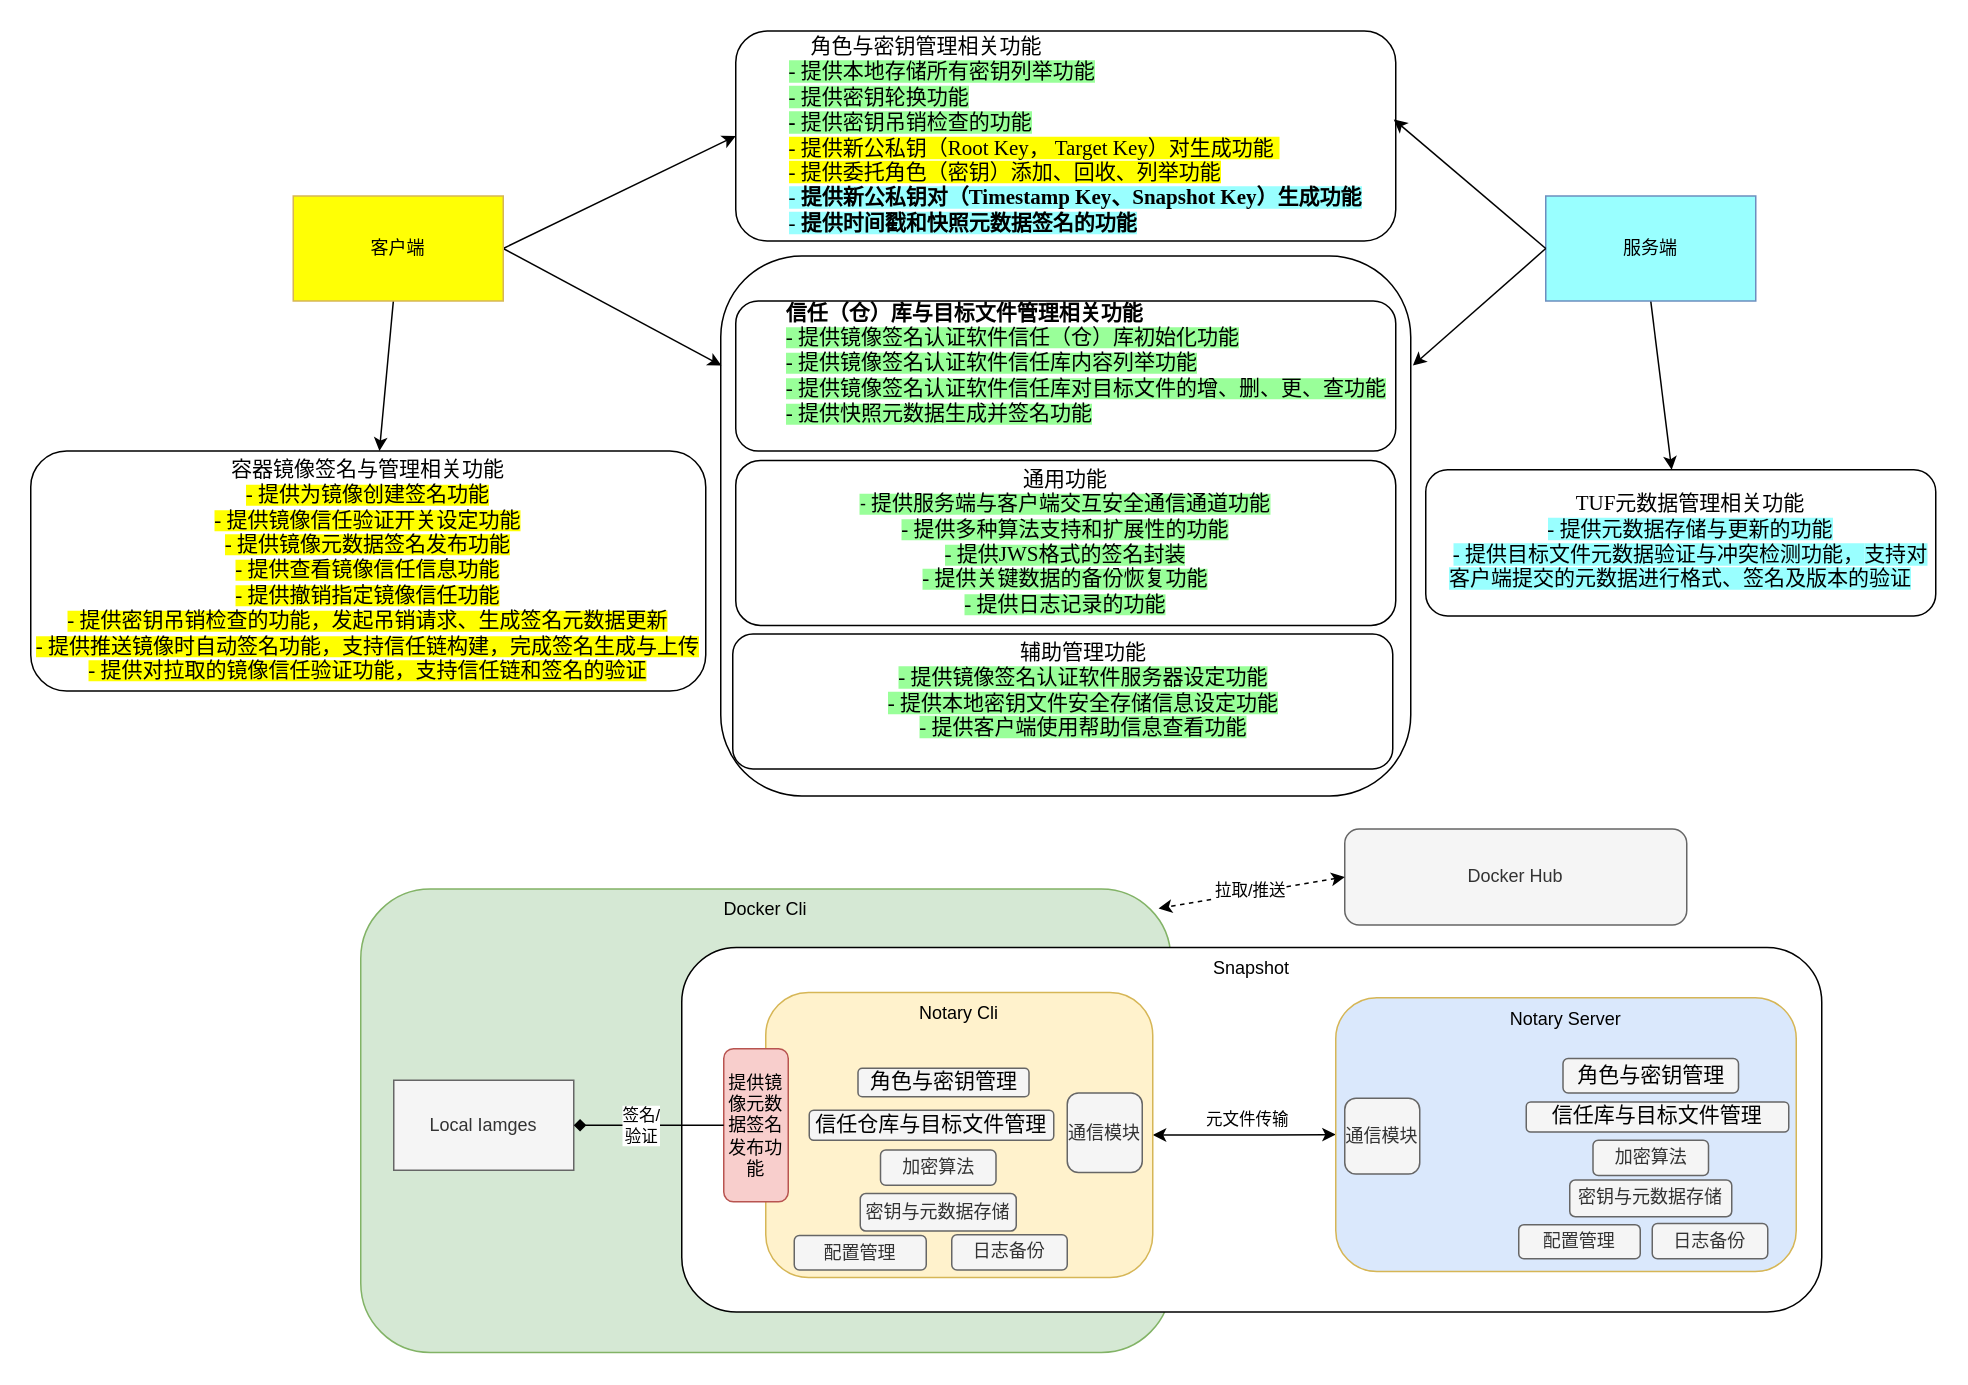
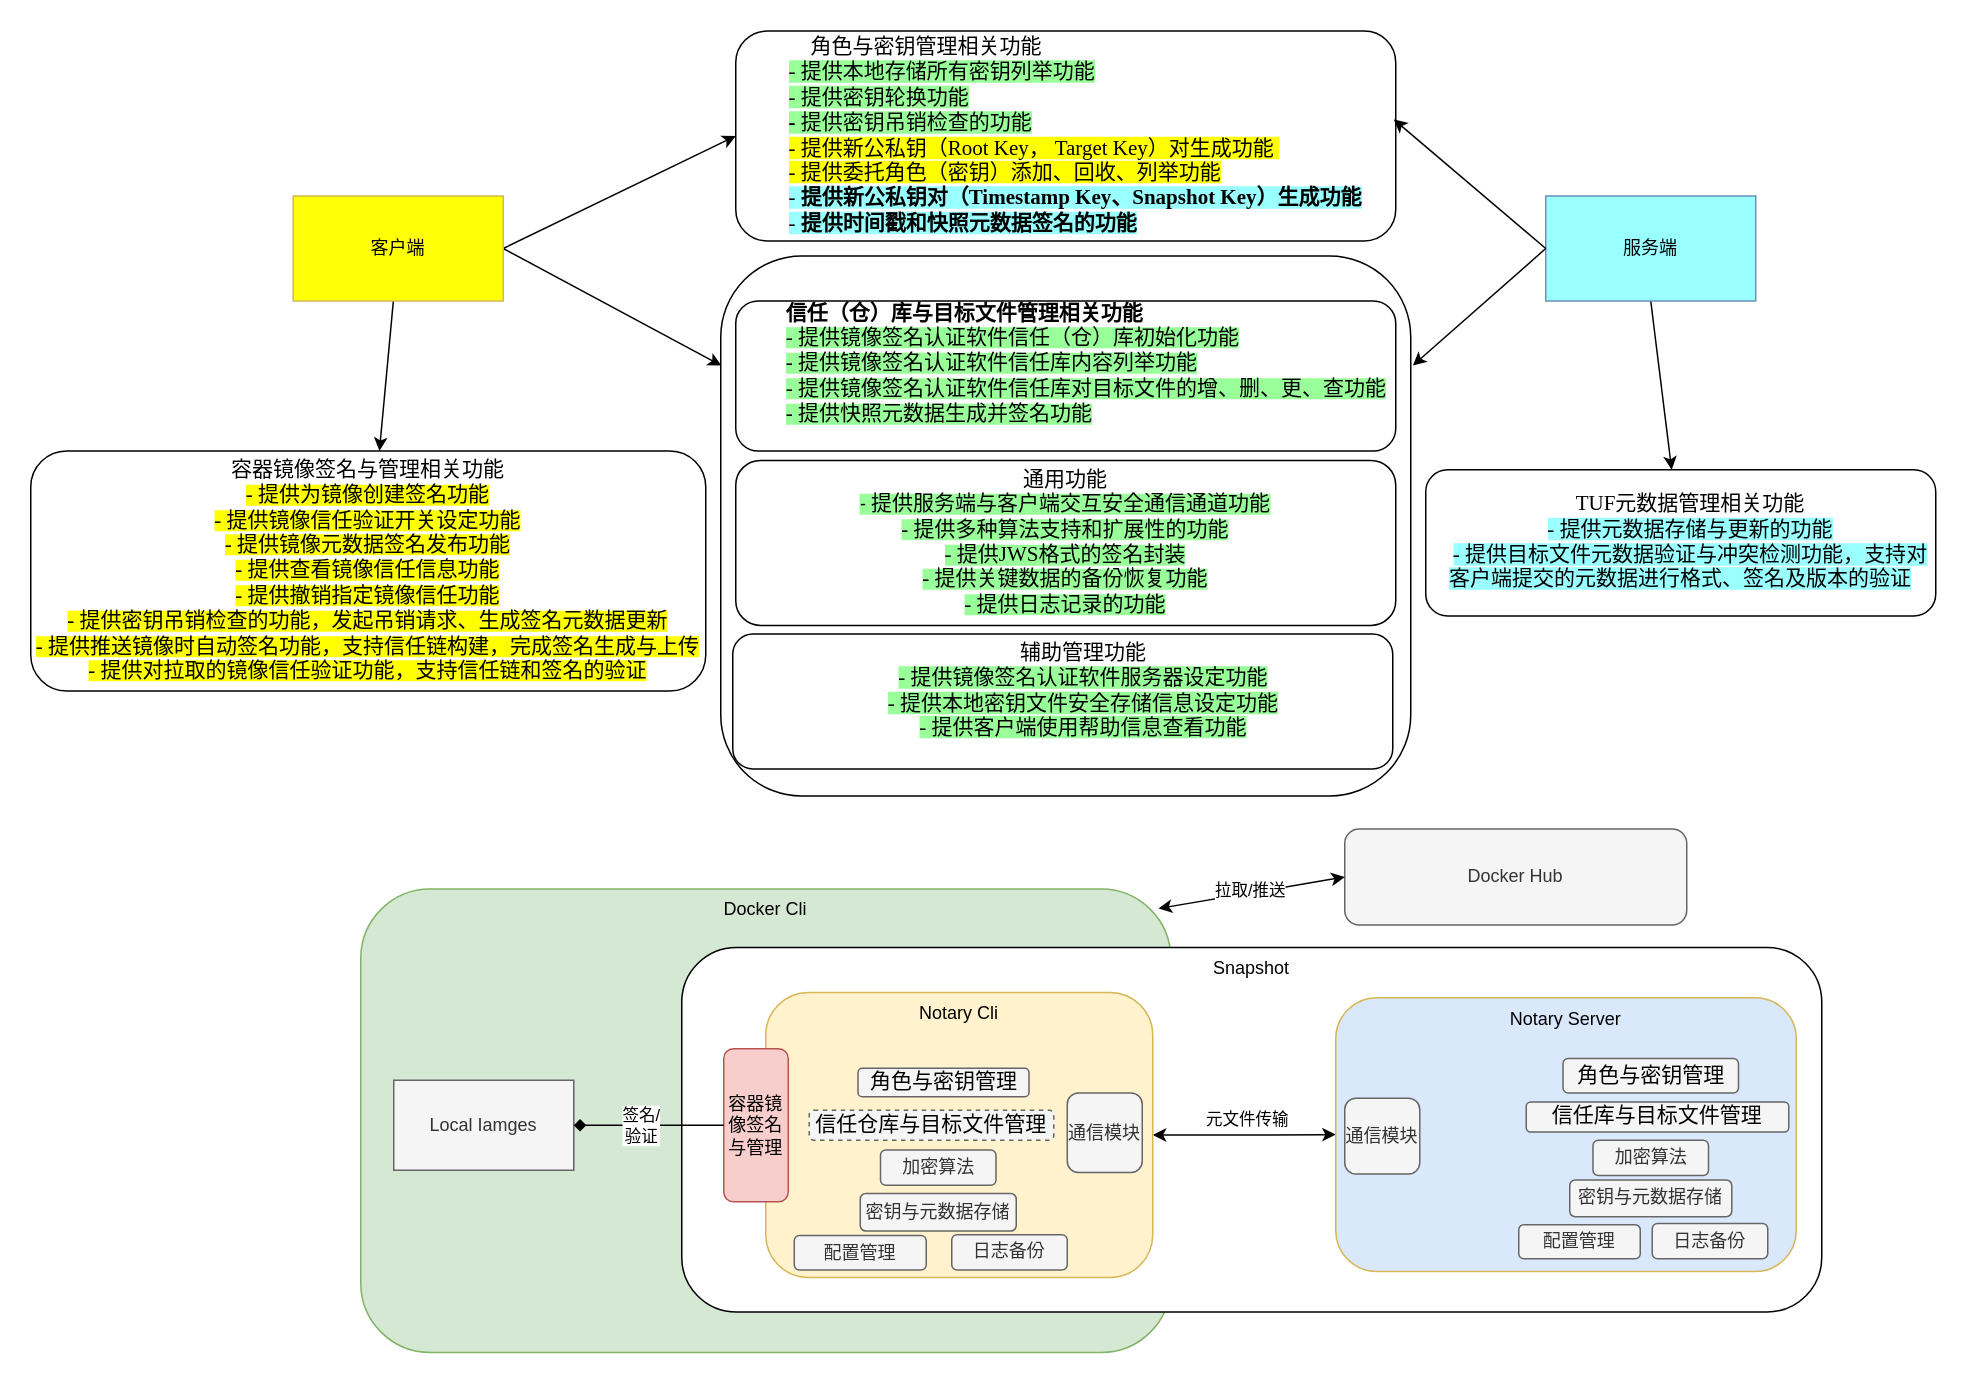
edge "Docker Hub" -- "Docker Cli": style dashed -> solid
node "信任仓库与目标文件管理": style solid -> dashed
node "提供镜像元数据签名发布功能": label "提供镜像元数据签名发布功能" -> "容器镜像签名与管理"
